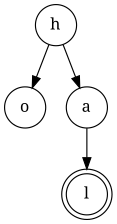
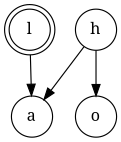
edge "a" -> "l": reversed
